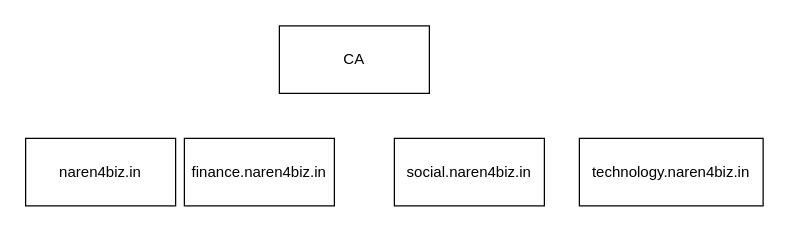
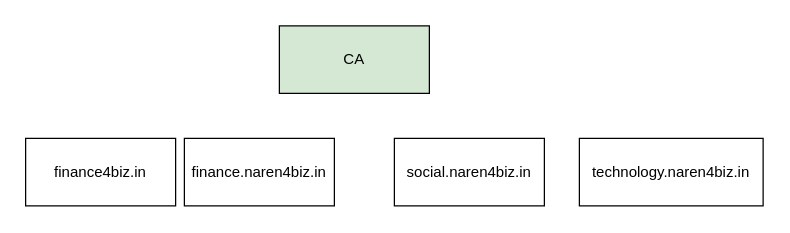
node "CA": fillcolor #ffffff -> #d5e8d4
node "naren4biz.in": label "naren4biz.in" -> "finance4biz.in"
